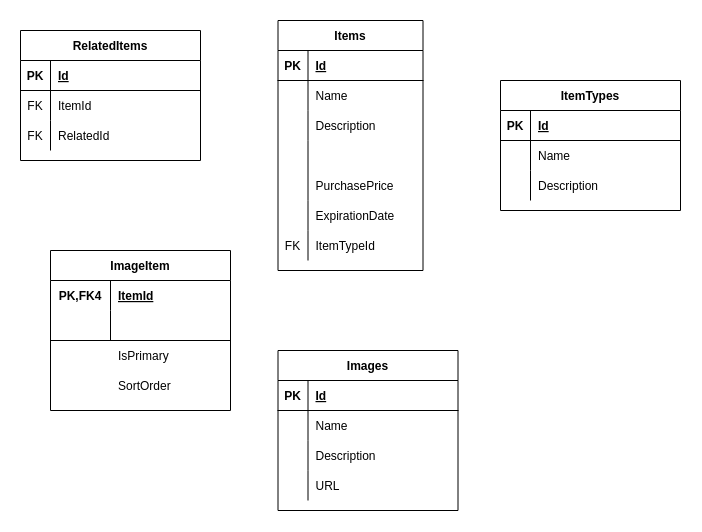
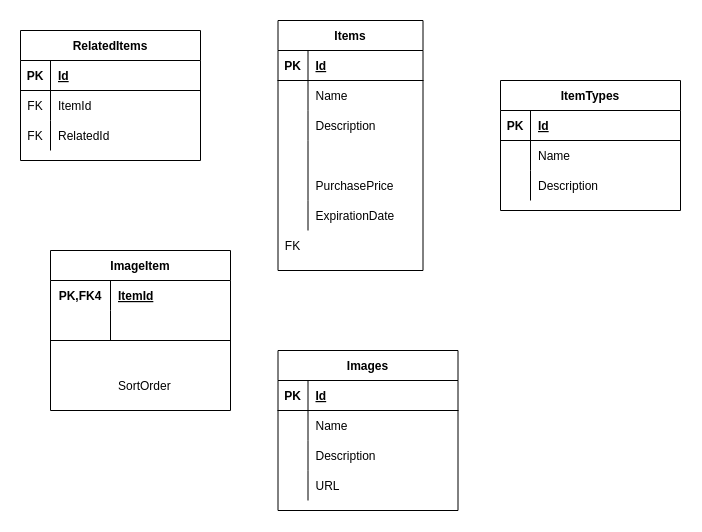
node "ItemTypeId": removed
node "IsPrimary": removed
